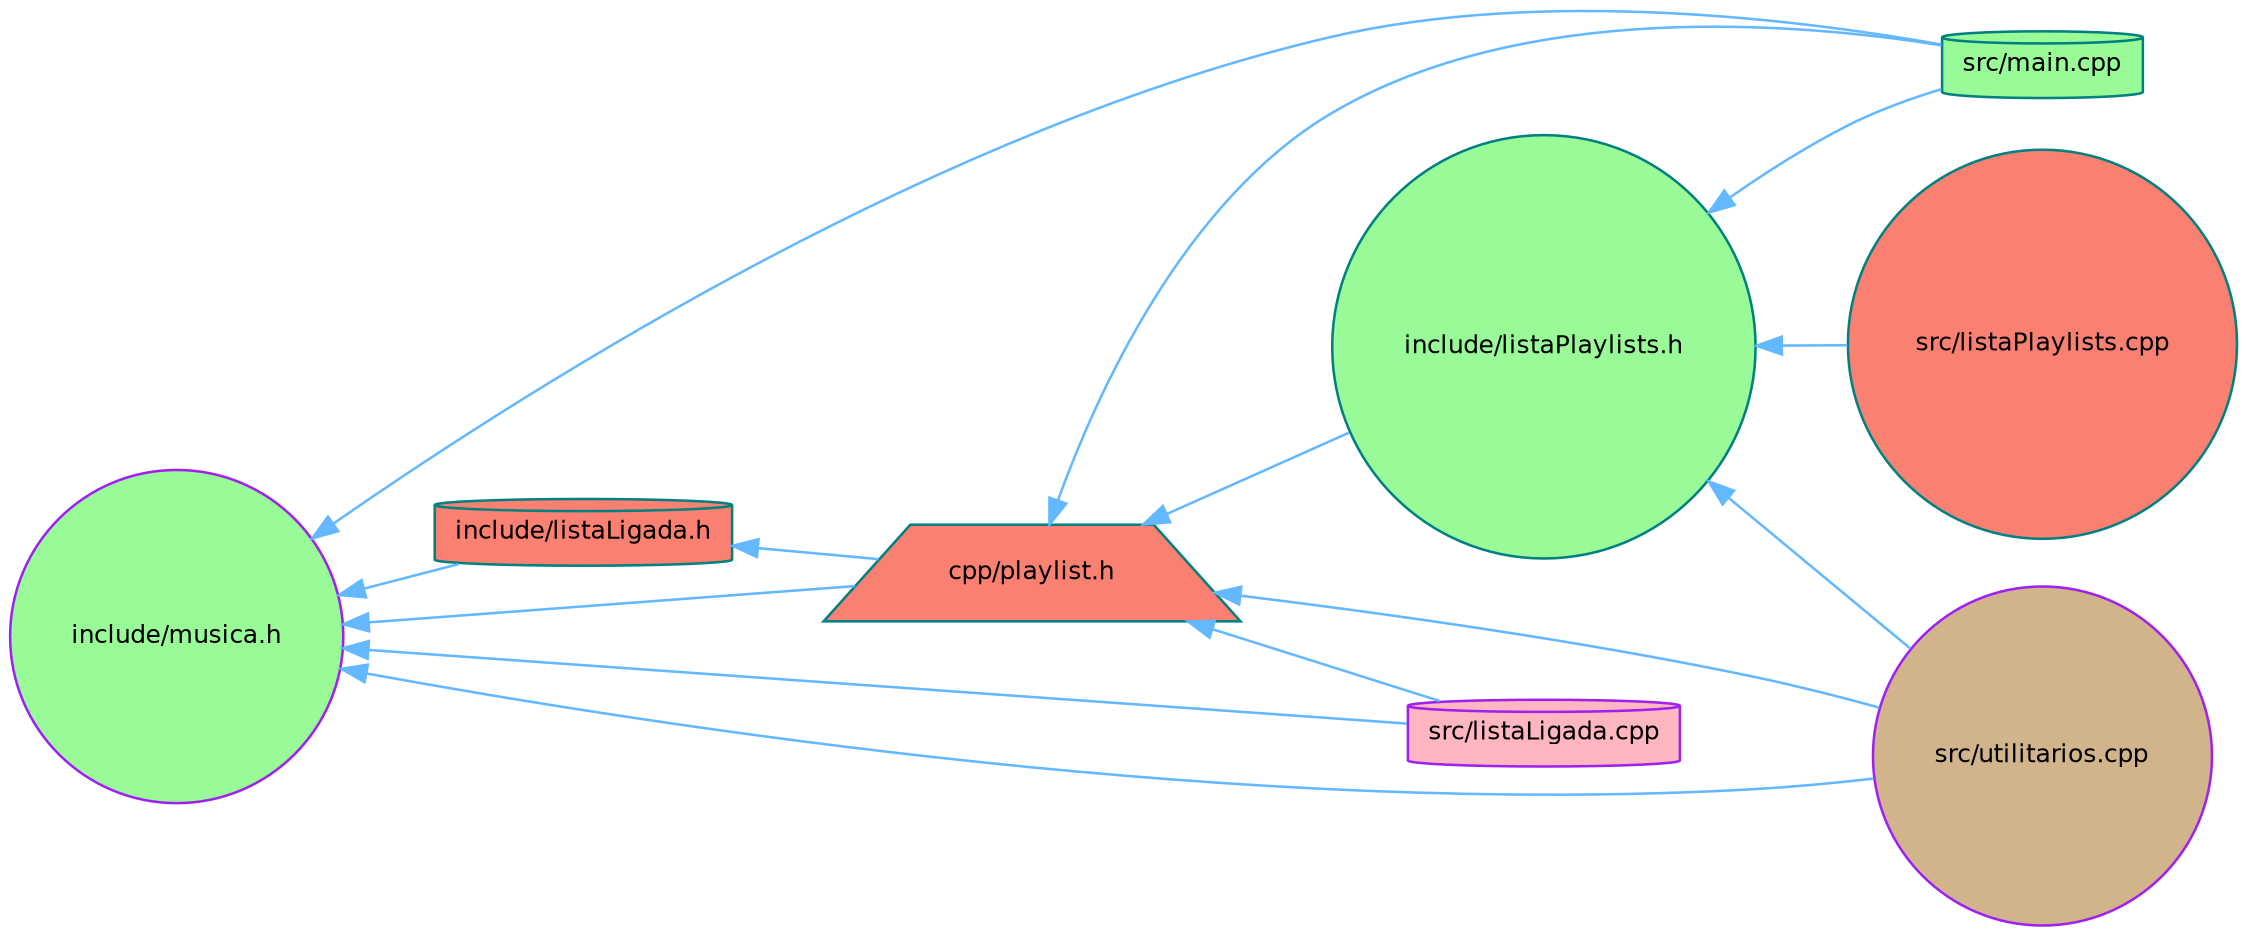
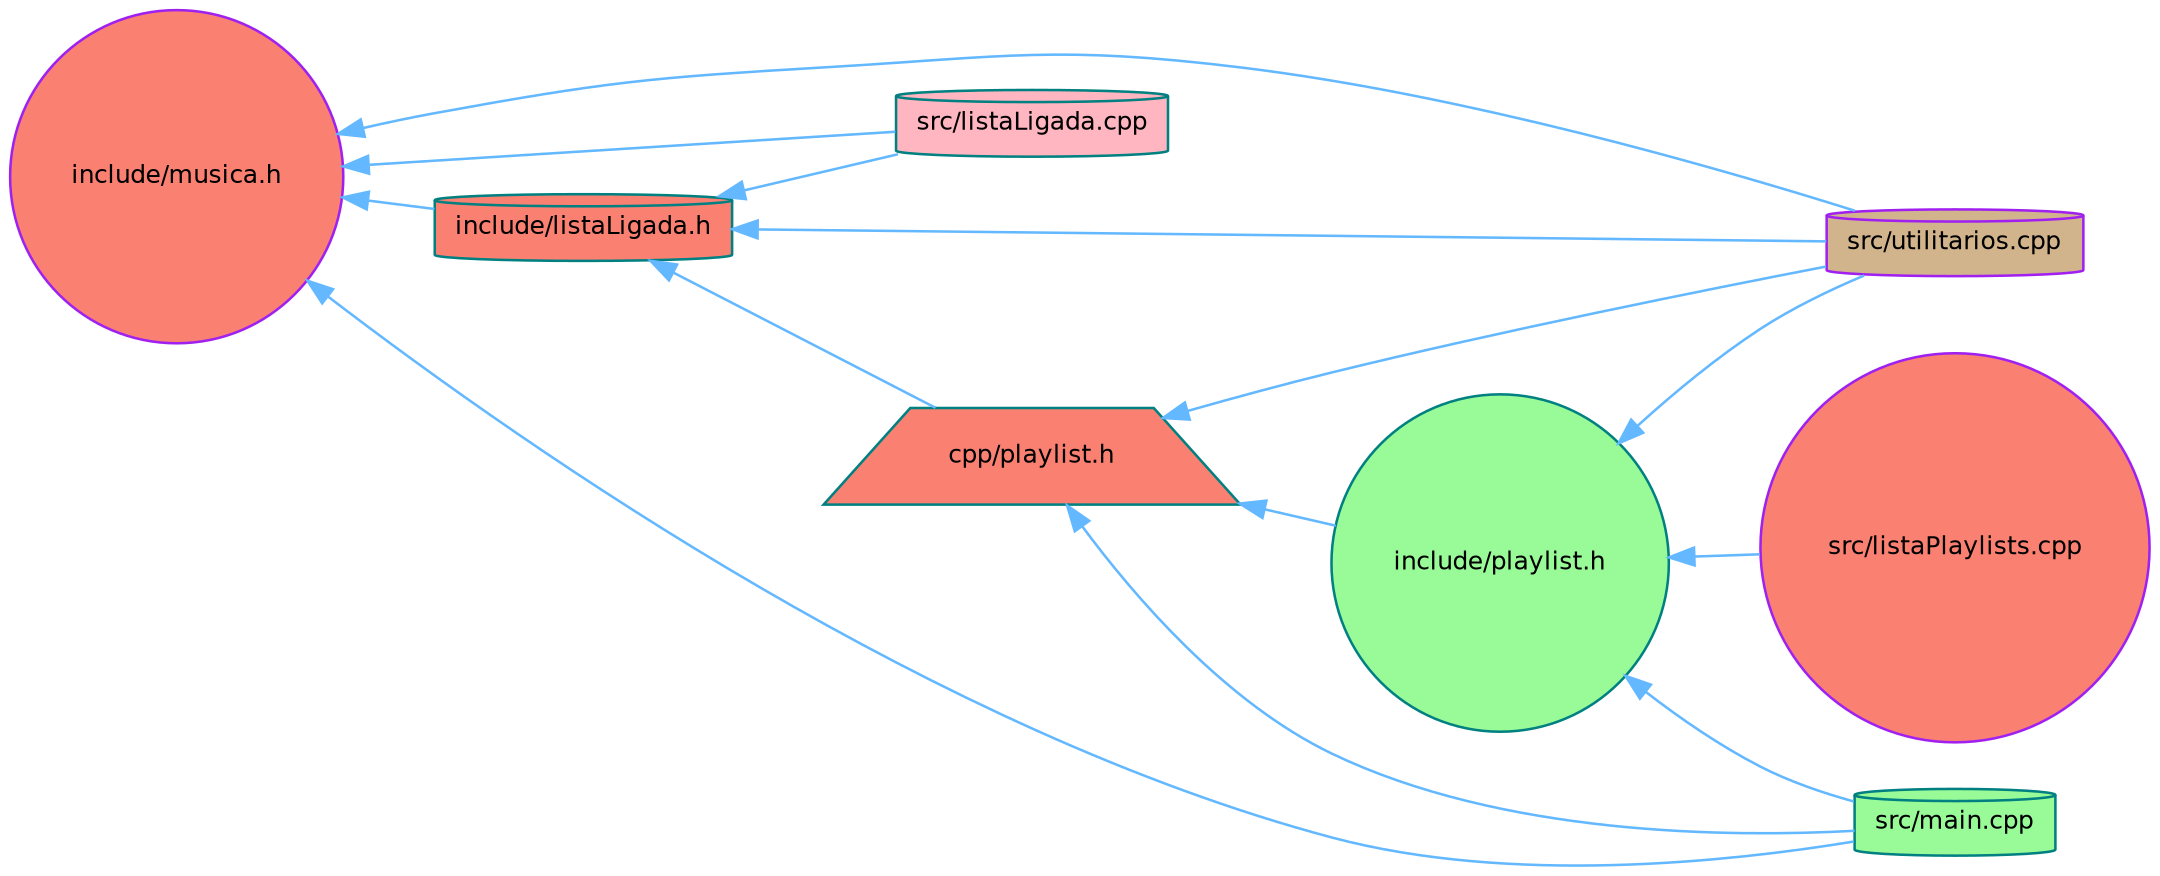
edge "src/utilitarios.cpp" -> "include/listaLigada.h": added
node "src/listaPlaylists.cpp": color teal -> purple
node "include/listaPlaylists.h": label "include/listaPlaylists.h" -> "include/playlist.h"
edge "cpp/playlist.h" -> "include/musica.h": removed
node "include/musica.h": fillcolor palegreen -> salmon
edge "src/listaLigada.cpp" -> "cpp/playlist.h": now "src/listaLigada.cpp" -> "include/listaLigada.h"
node "src/listaLigada.cpp": color purple -> teal
node "src/utilitarios.cpp": shape circle -> cylinder
